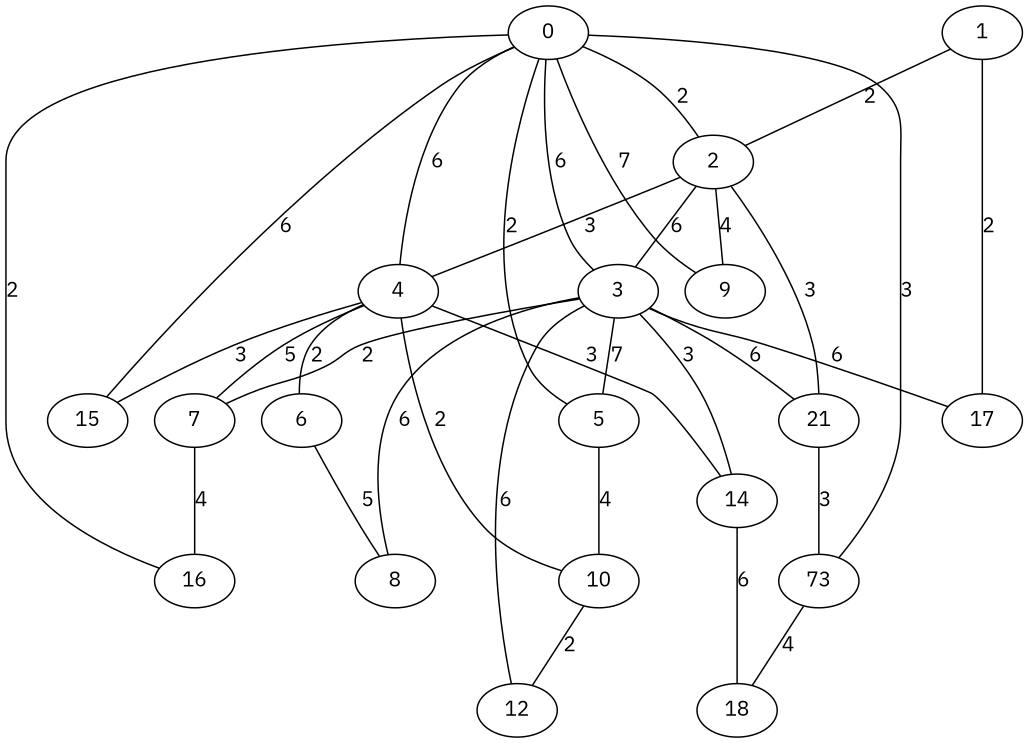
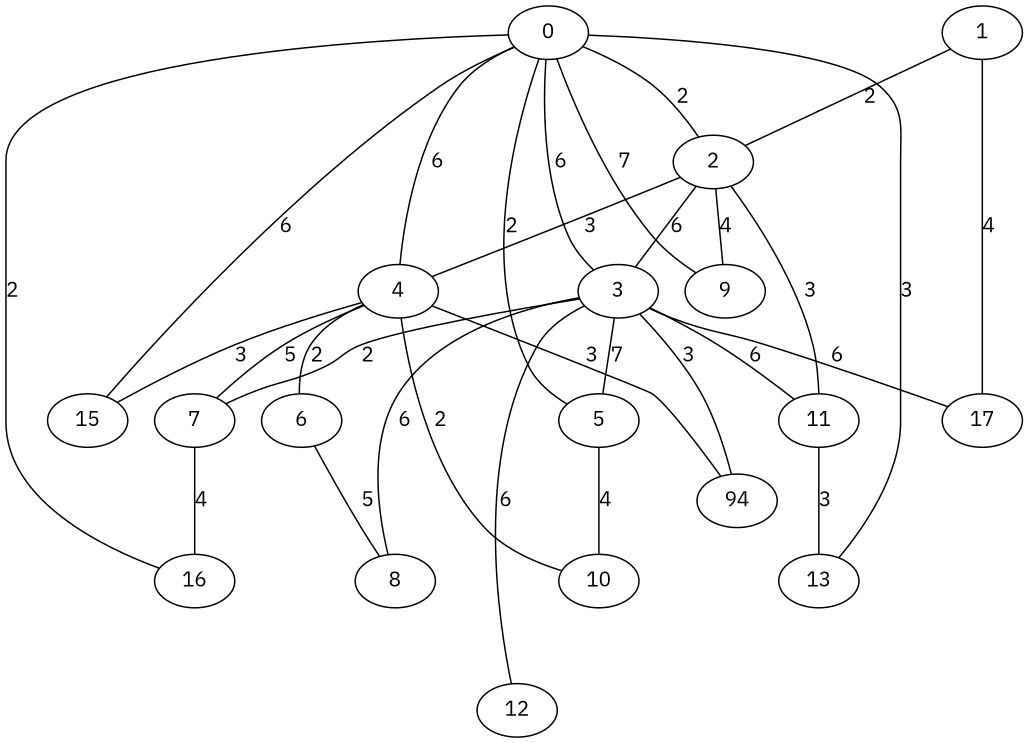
edge "1" -- "17": label "2" -> "4"
node "21": label "21" -> "11"
node "14": label "14" -> "94"
node "73": label "73" -> "13"
edge "10" -- "12": removed, label "2"
node "18": removed
